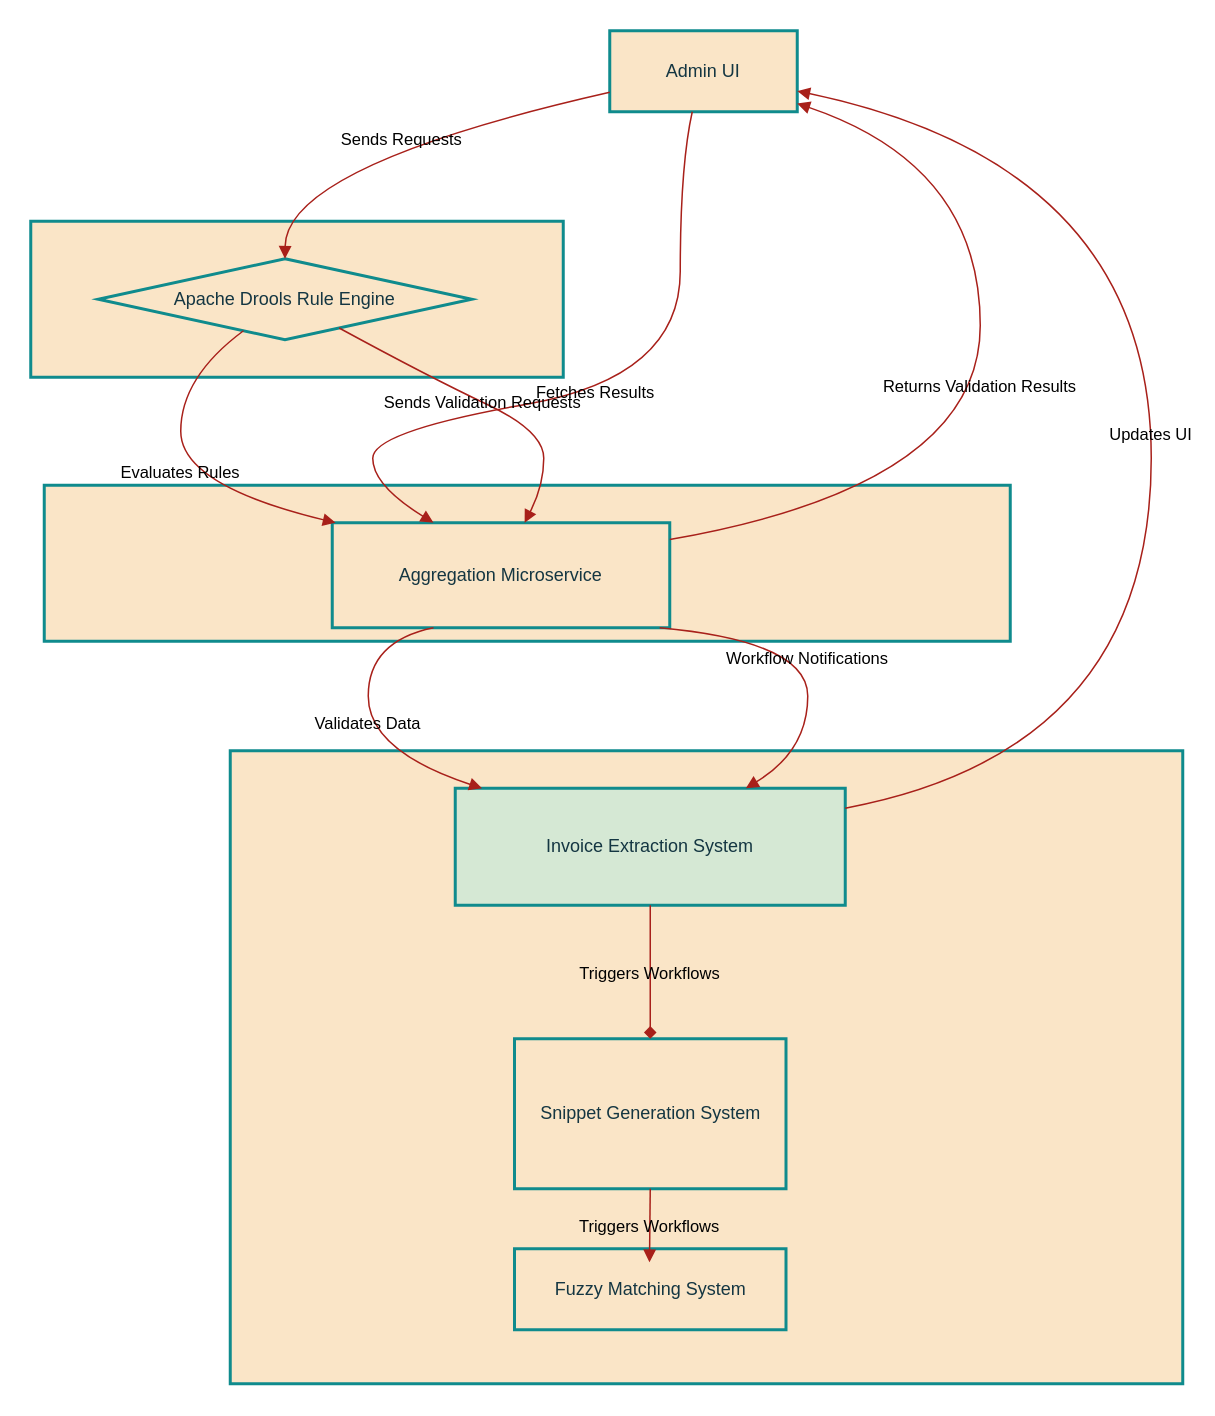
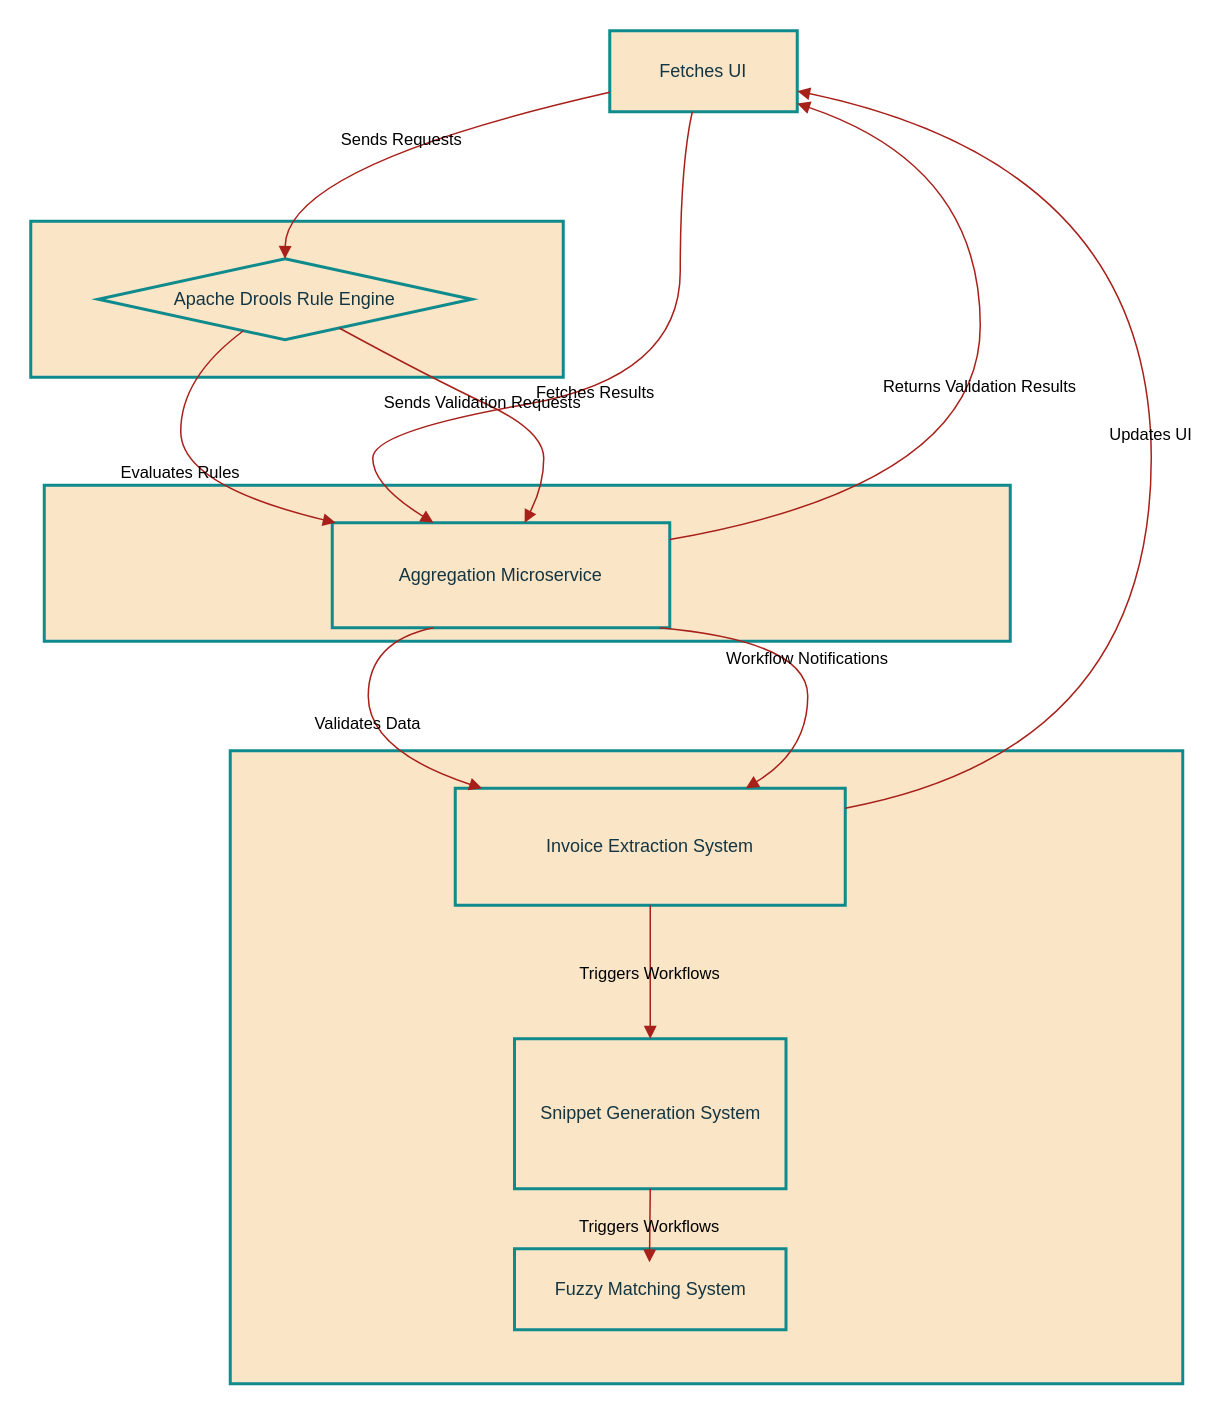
node "Admin UI": label "Admin UI" -> "Fetches UI"
node "Invoice Extraction System": fillcolor #d5e8d4 -> #fae5c7
edge "Invoice Extraction System" -> "Snippet Generation System": arrowhead diamond -> block
